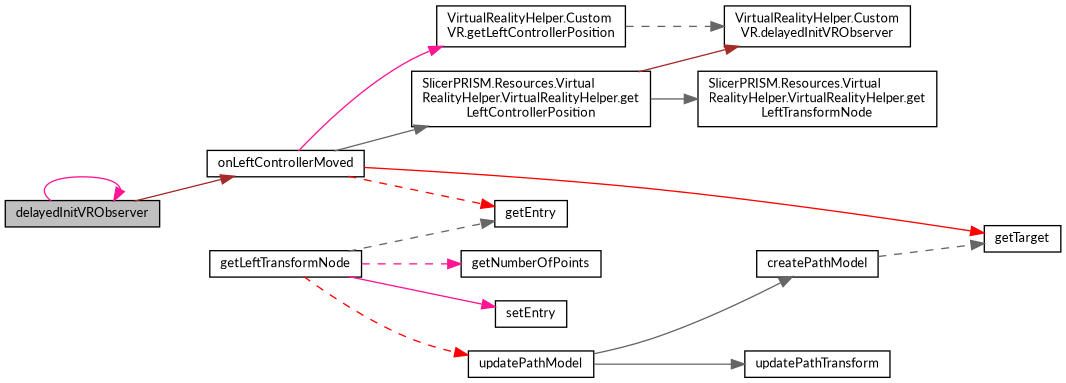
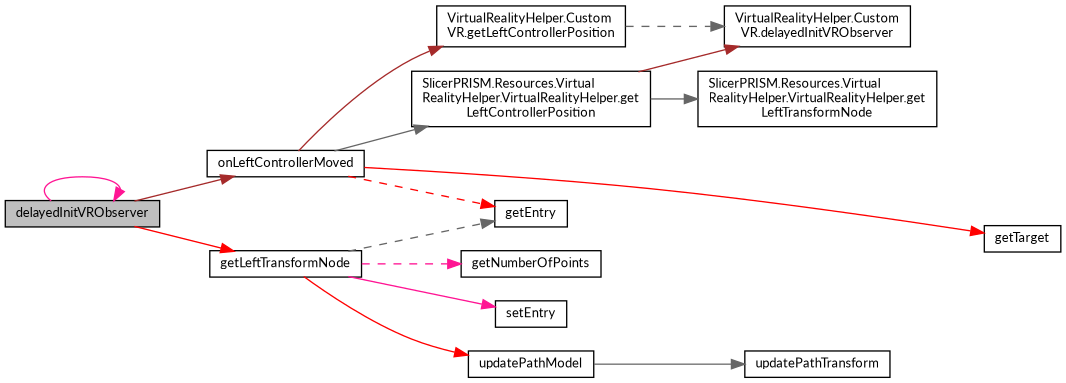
edge "onLeftControllerMoved" -> "VirtualRealityHelper.Custom VR.getLeftControllerPosition": color deeppink -> brown
edge "delayedInitVRObserver" -> "getLeftTransformNode": added
node "createPathModel": removed
edge "getLeftTransformNode" -> "updatePathModel": style dashed -> solid
